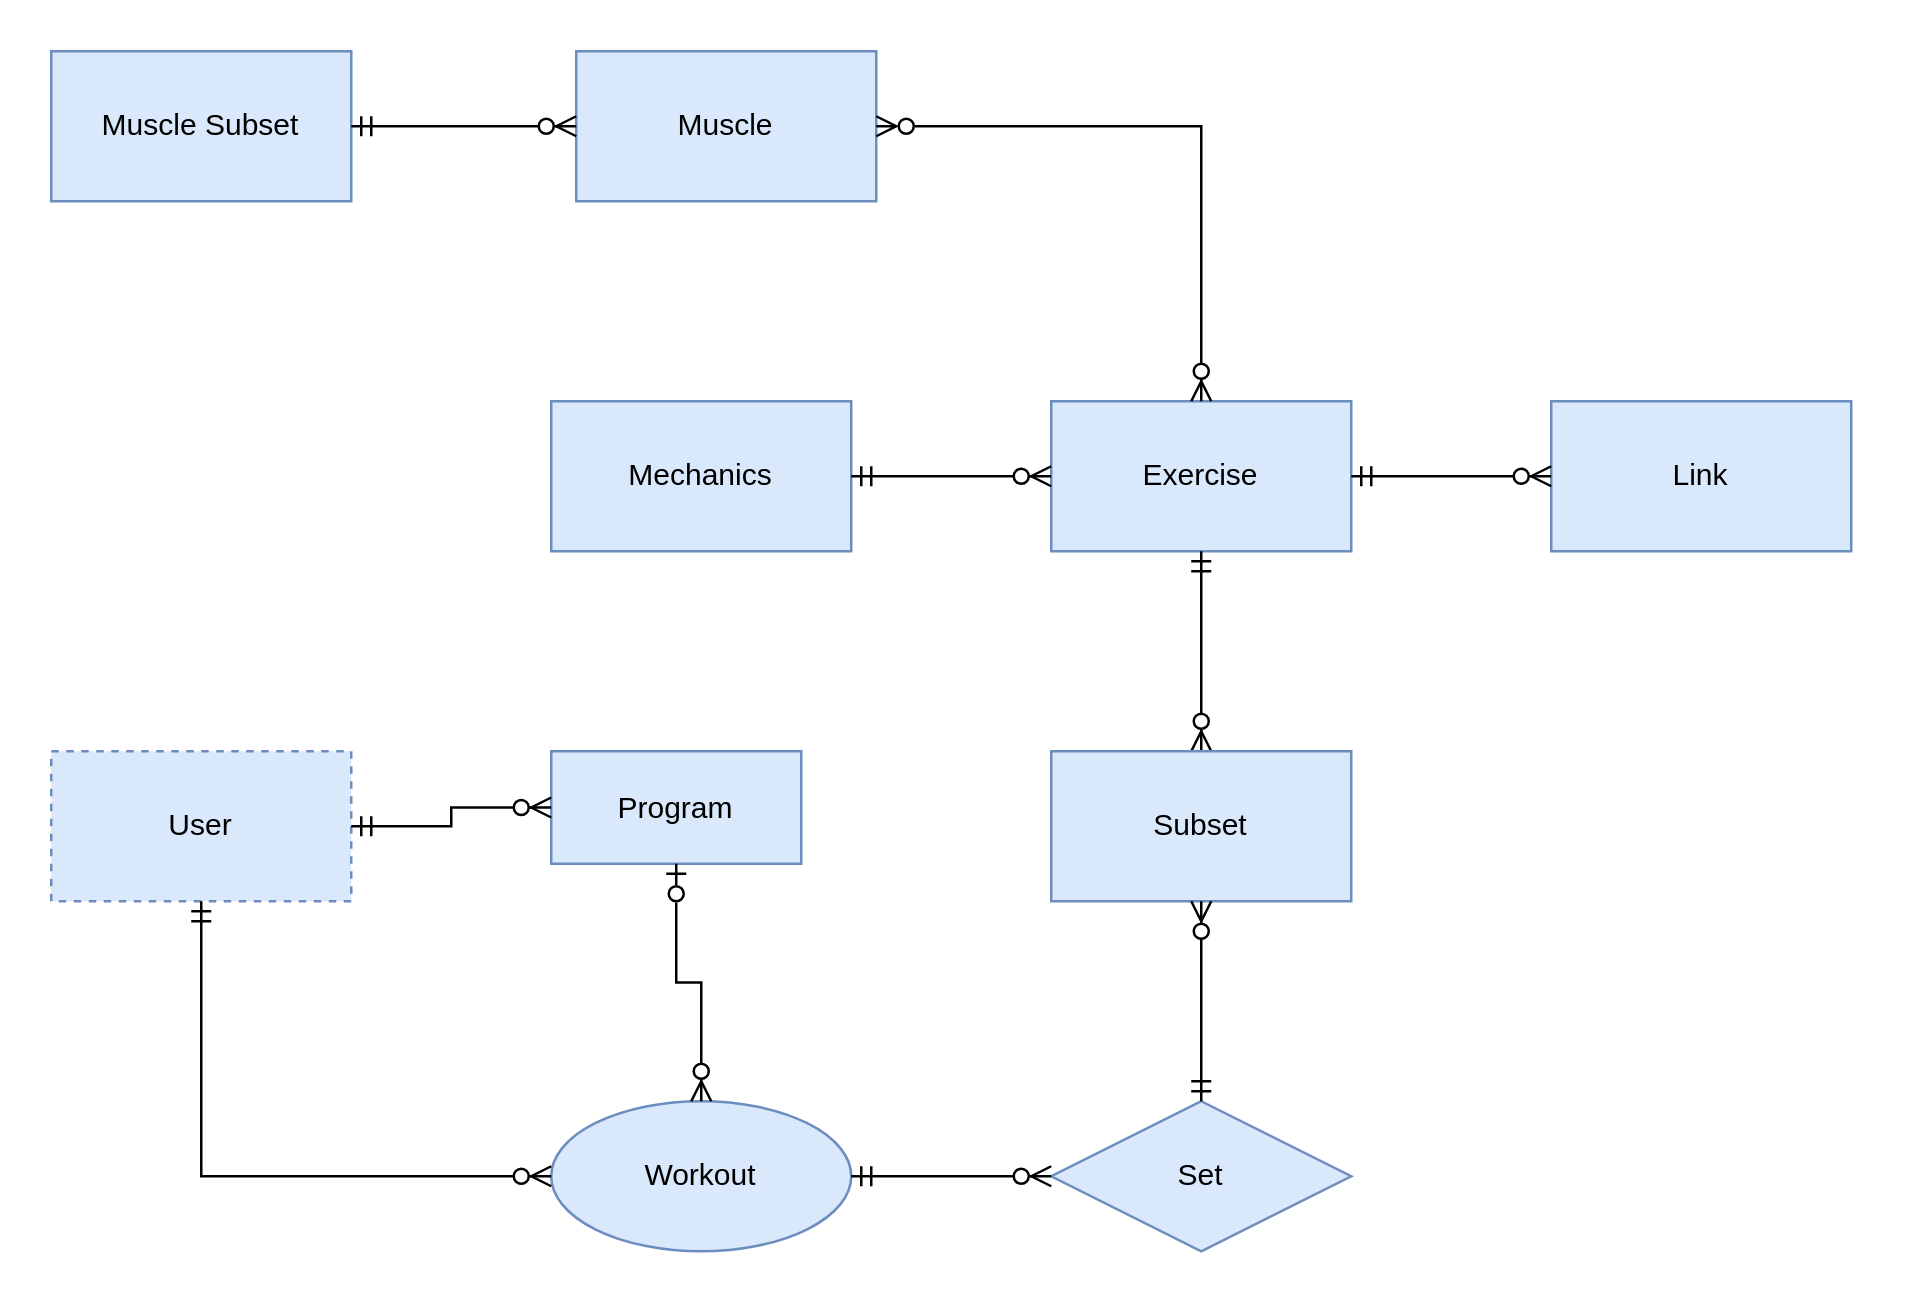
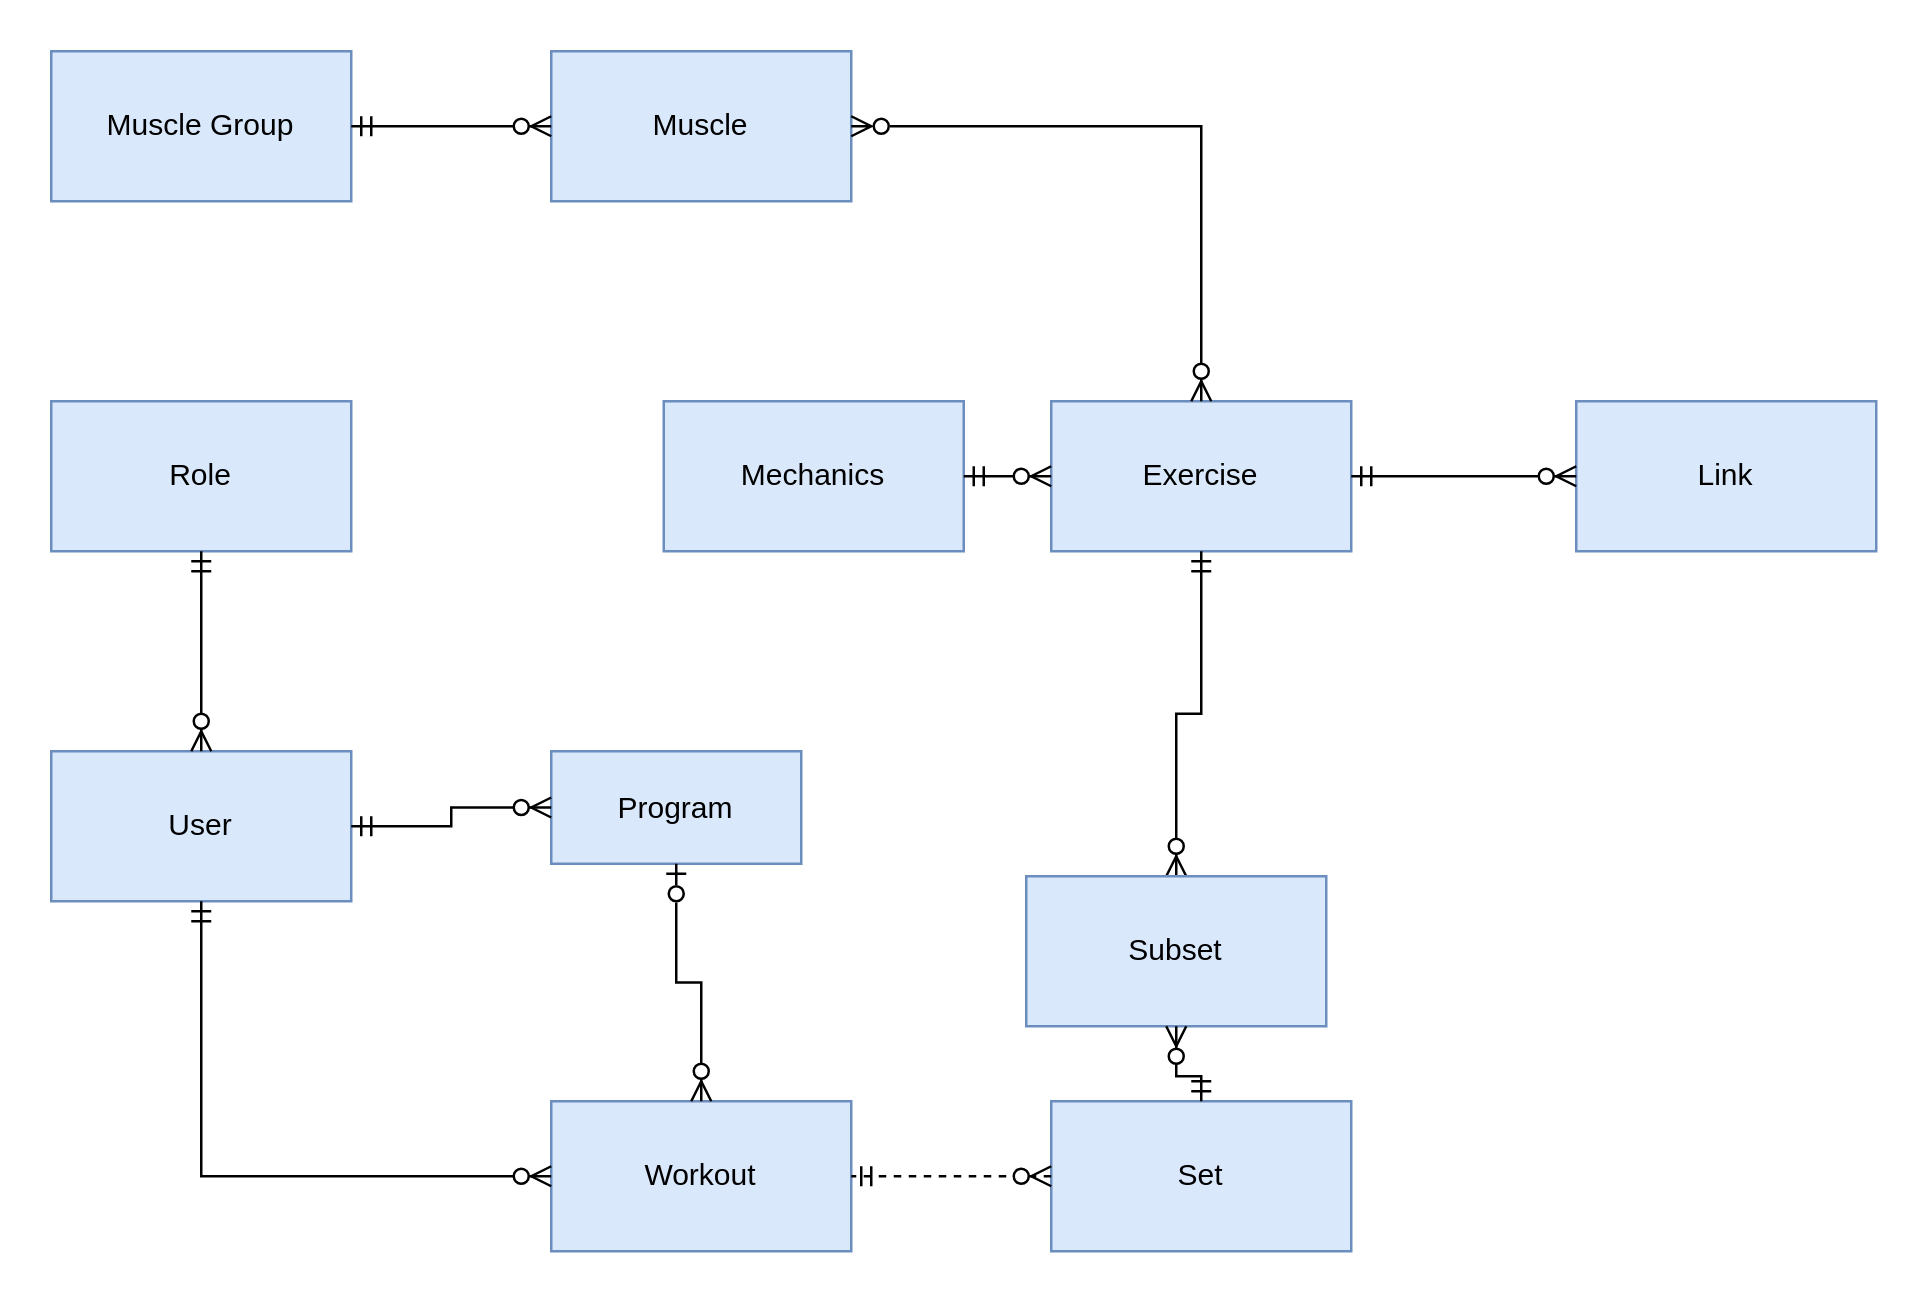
node "Muscle Subset": label "Muscle Subset" -> "Muscle Group"
node "Muscle": moved (726, 126) -> (701, 126)
node "Role": added
node "Mechanics": moved (701, 476) -> (814, 476)
node "Link": moved (1701, 476) -> (1726, 476)
edge "Role" -- "User": added
node "User": style dashed -> solid
node "Subset": moved (1201, 826) -> (1176, 951)
node "Workout": shape ellipse -> rectangle
edge "Workout" -- "Set": style solid -> dashed
node "Set": shape diamond -> rectangle
